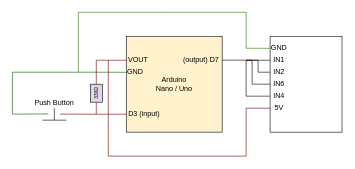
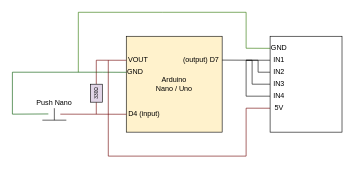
node "IN6": label "IN6" -> "IN3"
node "Push Button": label "Push Button" -> "Push Nano"
node "D3 (input)": label "D3 (input)" -> "D4 (input)"
